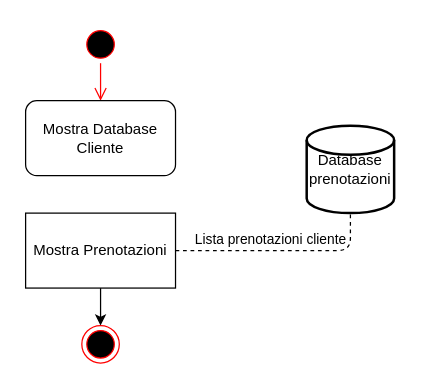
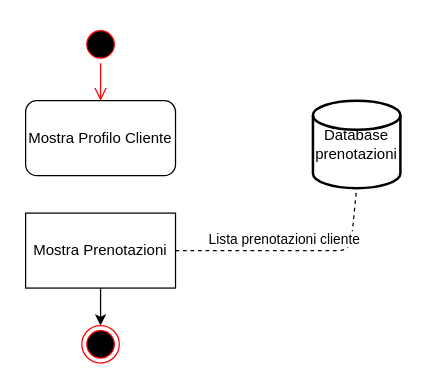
node "Mostra Database Cliente": label "Mostra Database Cliente" -> "Mostra Profilo Cliente"
node "Database prenotazioni": moved (351, 169) -> (357, 144)
